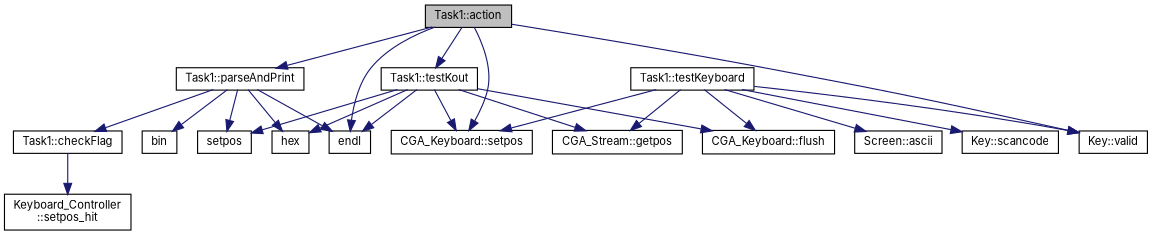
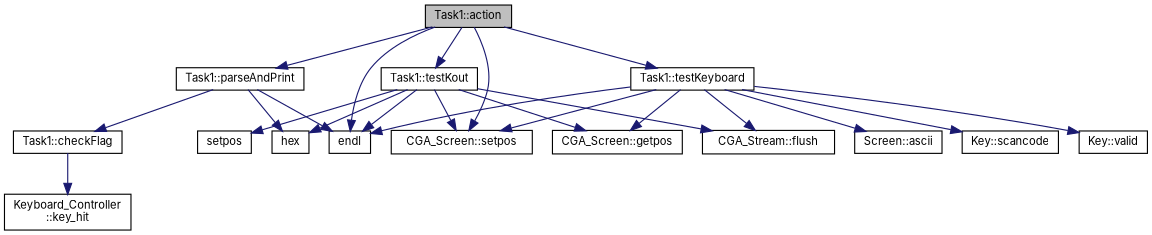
edge "Task1::action" -> "Key::valid": now "Task1::action" -> "Task1::testKeyboard"
edge "Task1::parseAndPrint" -> "setpos": removed
edge "Task1::testKeyboard" -> "endl": added
node "bin": removed
node "CGA_Keyboard::setpos": label "CGA_Keyboard::setpos" -> "CGA_Screen::setpos"
node "CGA_Stream::getpos": label "CGA_Stream::getpos" -> "CGA_Screen::getpos"
node "CGA_Keyboard::flush": label "CGA_Keyboard::flush" -> "CGA_Stream::flush"
node "Keyboard_Controller ::setpos_hit": label "Keyboard_Controller ::setpos_hit" -> "Keyboard_Controller ::key_hit"
